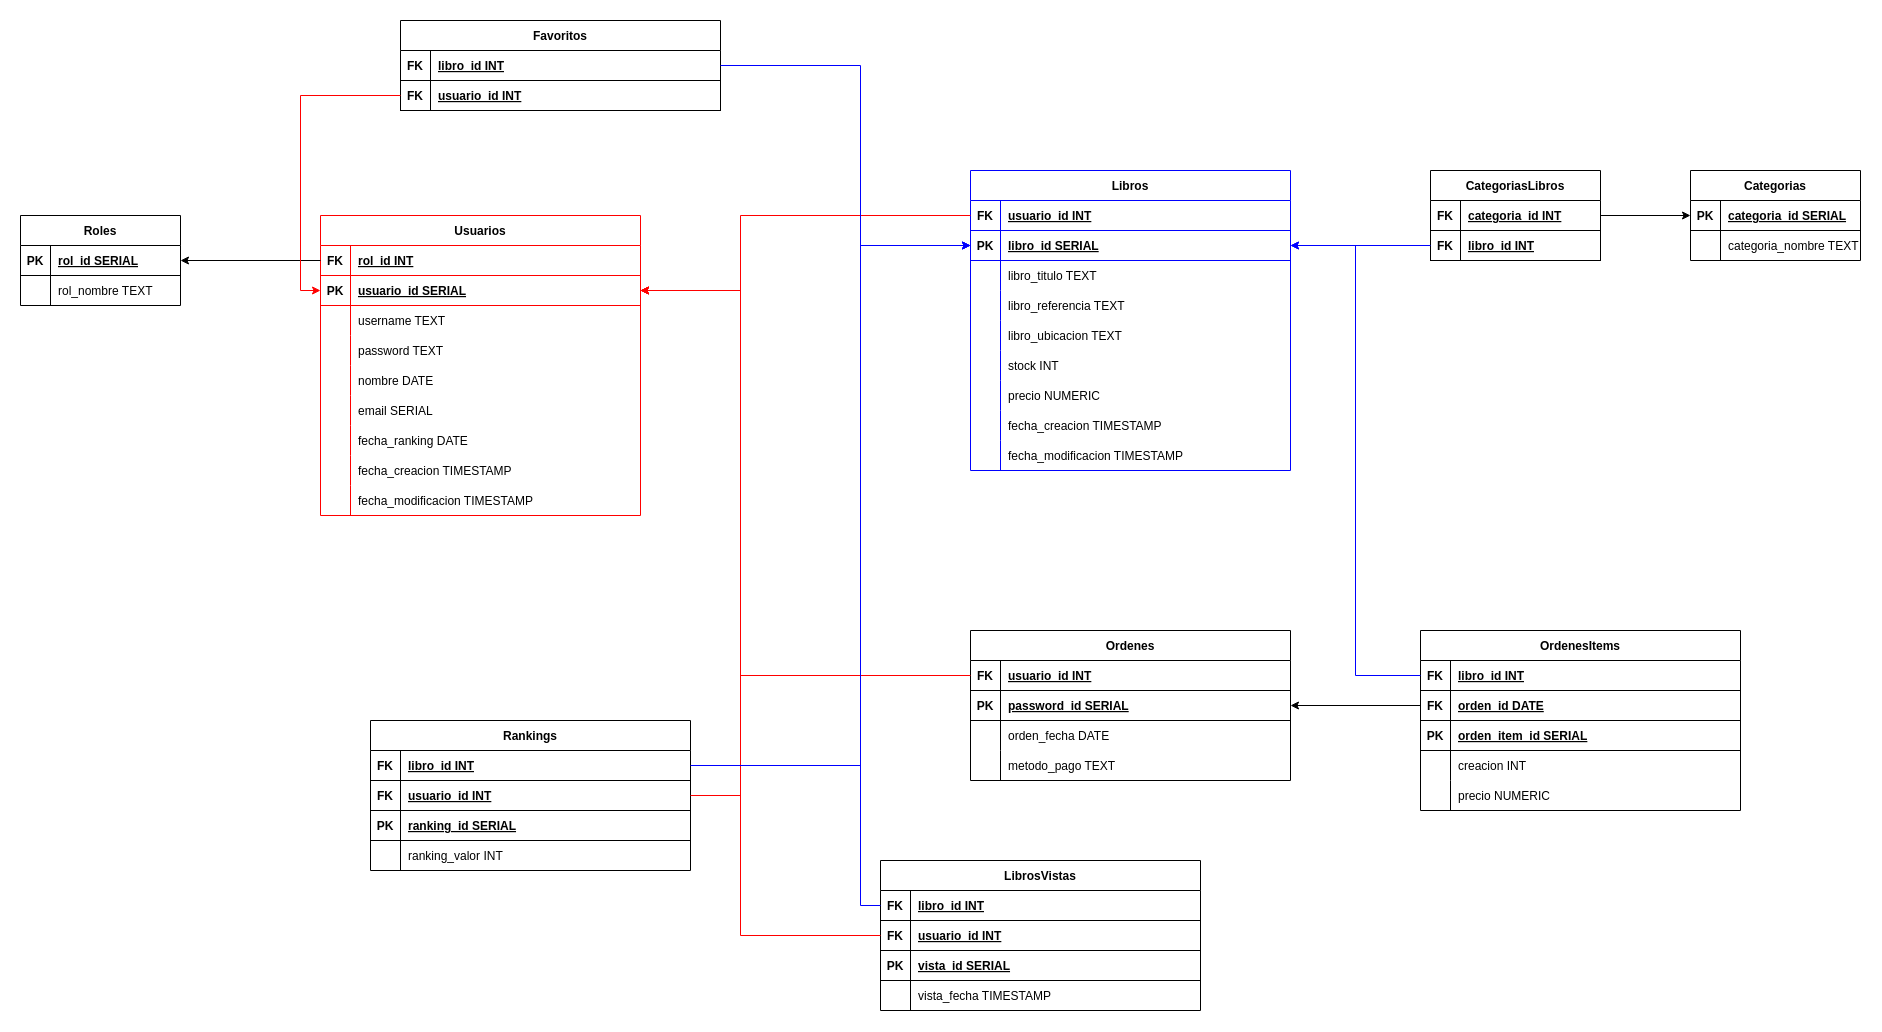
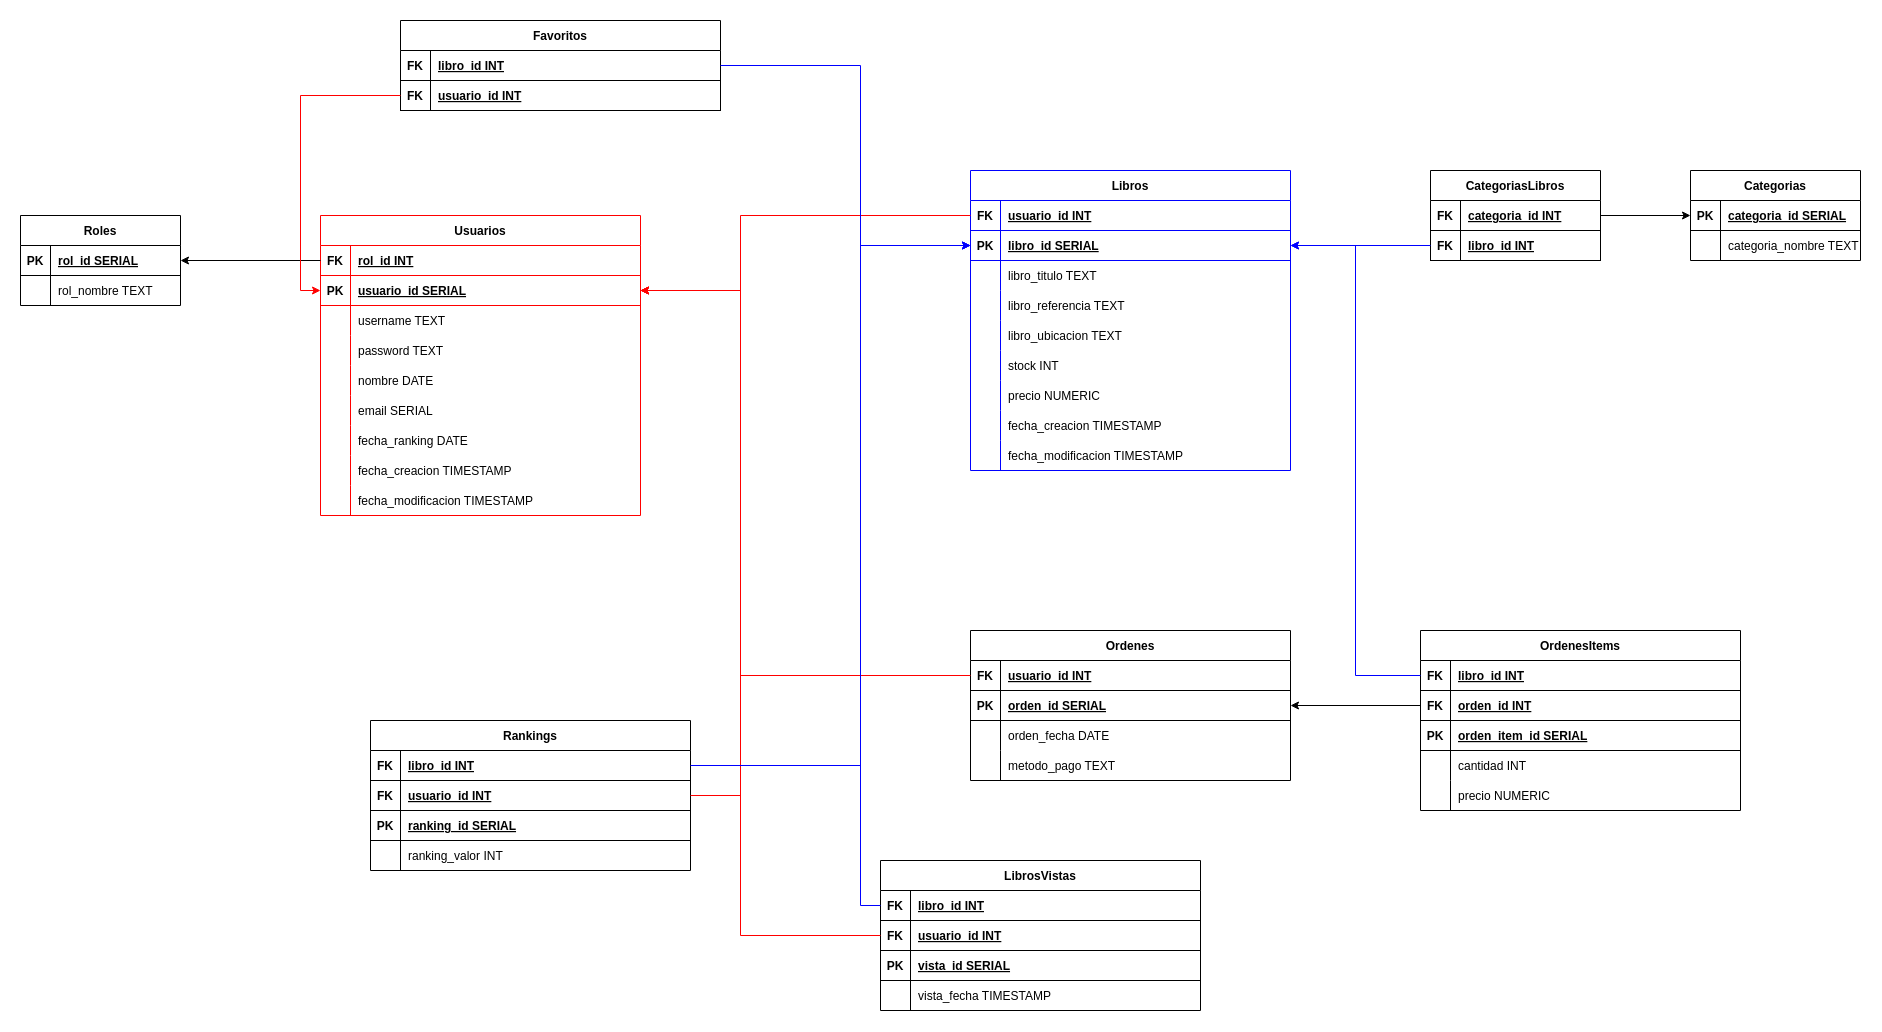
node "password_id SERIAL": label "password_id SERIAL" -> "orden_id SERIAL"
node "orden_id DATE": label "orden_id DATE" -> "orden_id INT"
node "creacion INT": label "creacion INT" -> "cantidad INT"
